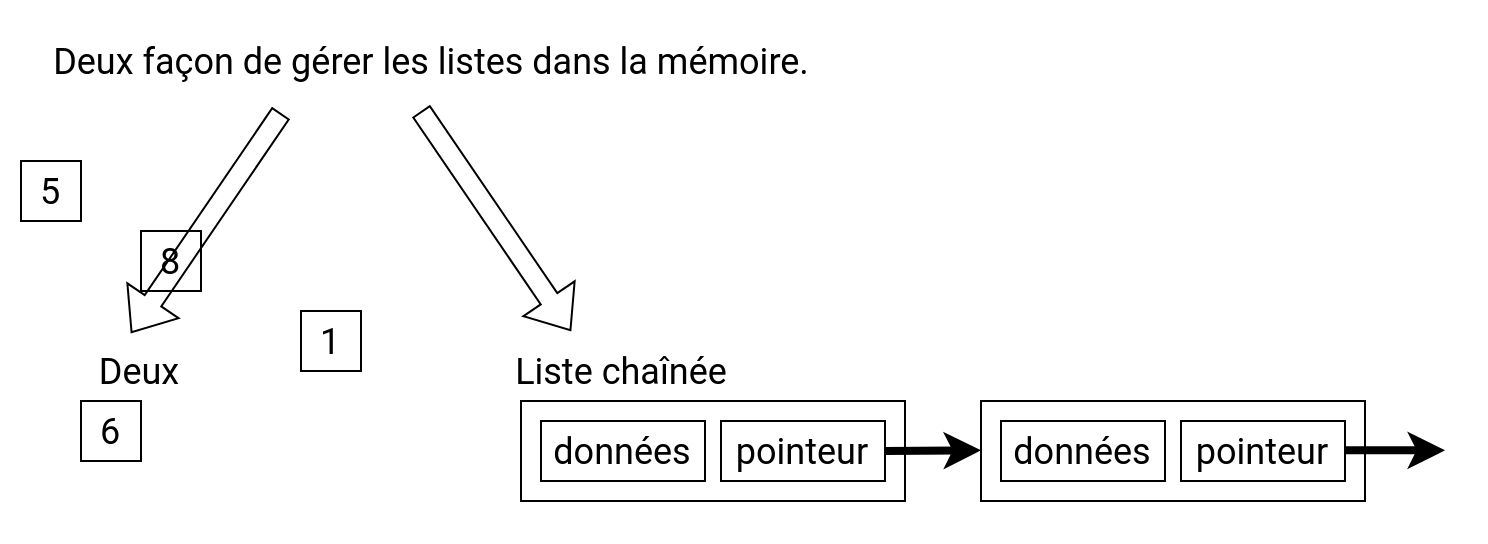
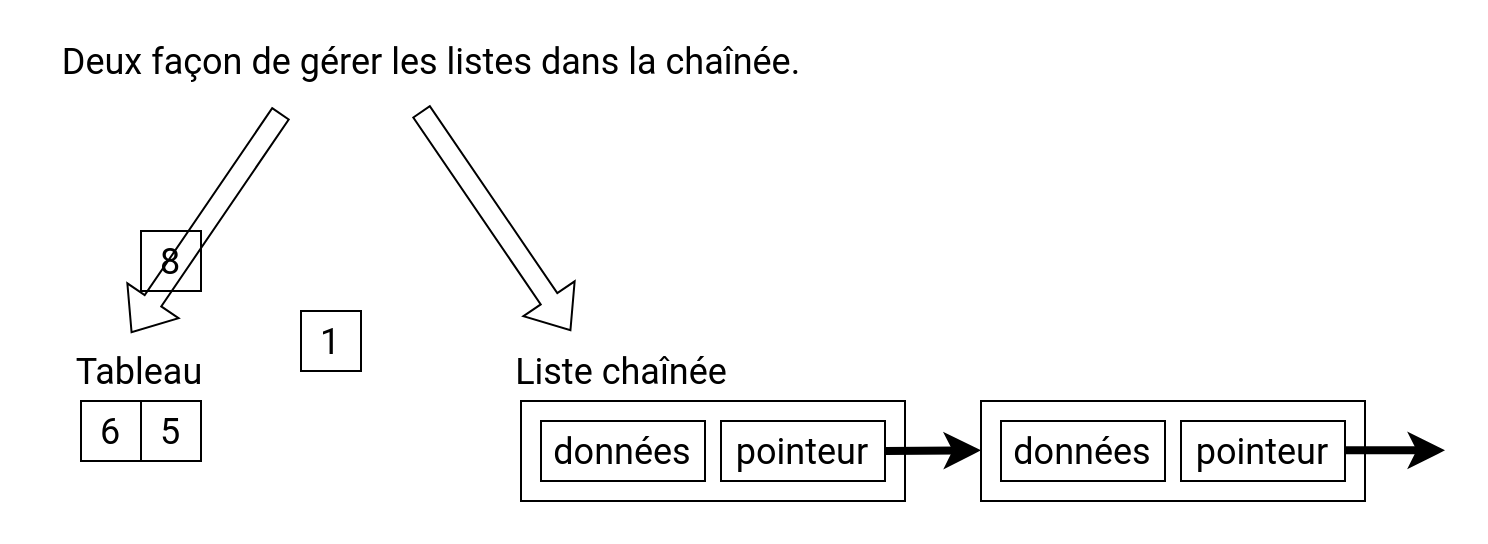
node "Deux façon de gérer les listes dans la mémoire.": label "Deux façon de gérer les listes dans la mémoire." -> "Deux façon de gérer les listes dans la chaînée."
node "5": moved (51, 191) -> (171, 431)
node "Deux": label "Deux" -> "Tableau"
